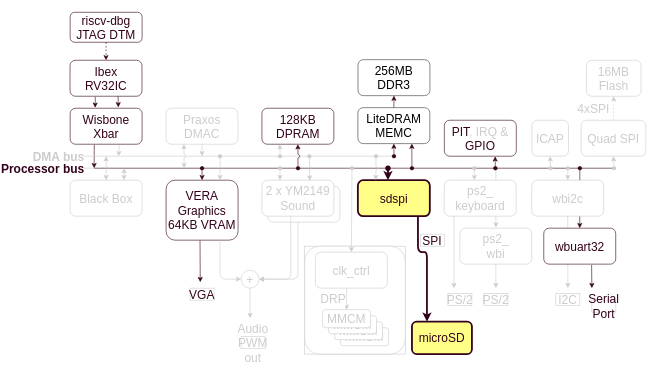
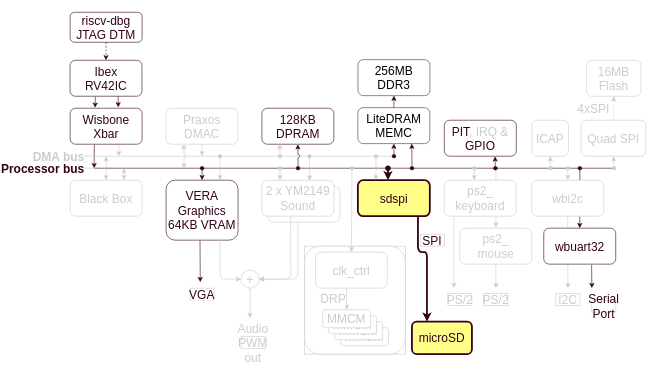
node "IbexRV32IC": label "IbexRV32IC" -> "IbexRV42IC"
node "ps2_ wbi": label "ps2_ wbi" -> "ps2_ mouse"
